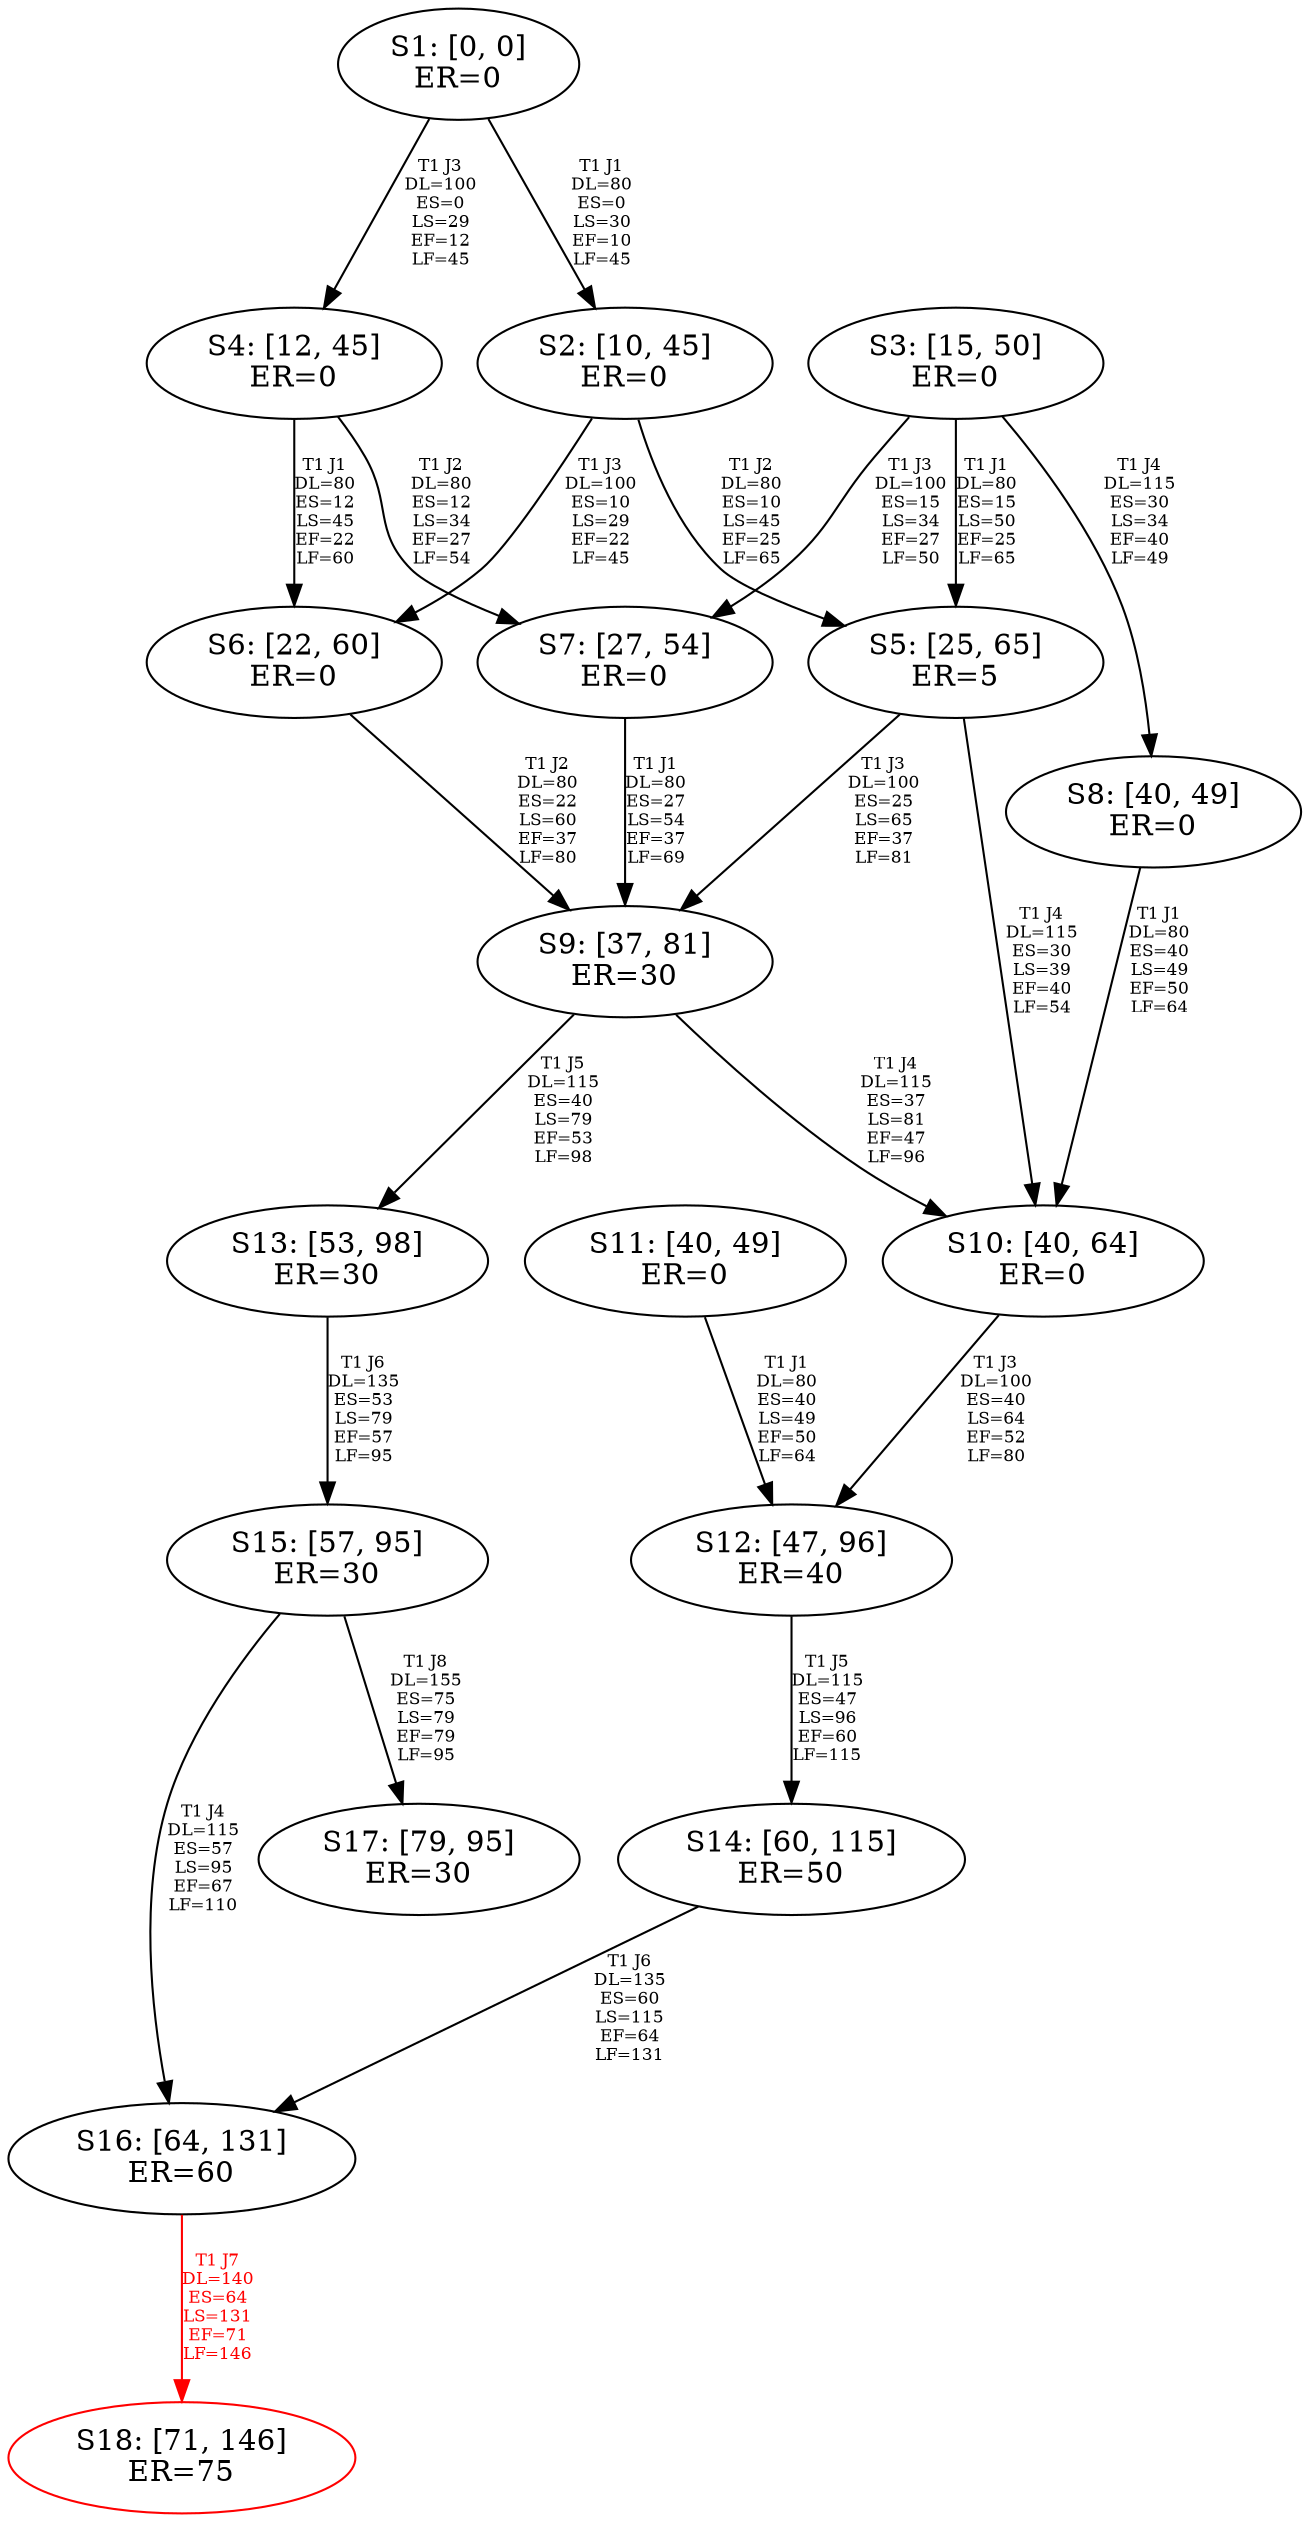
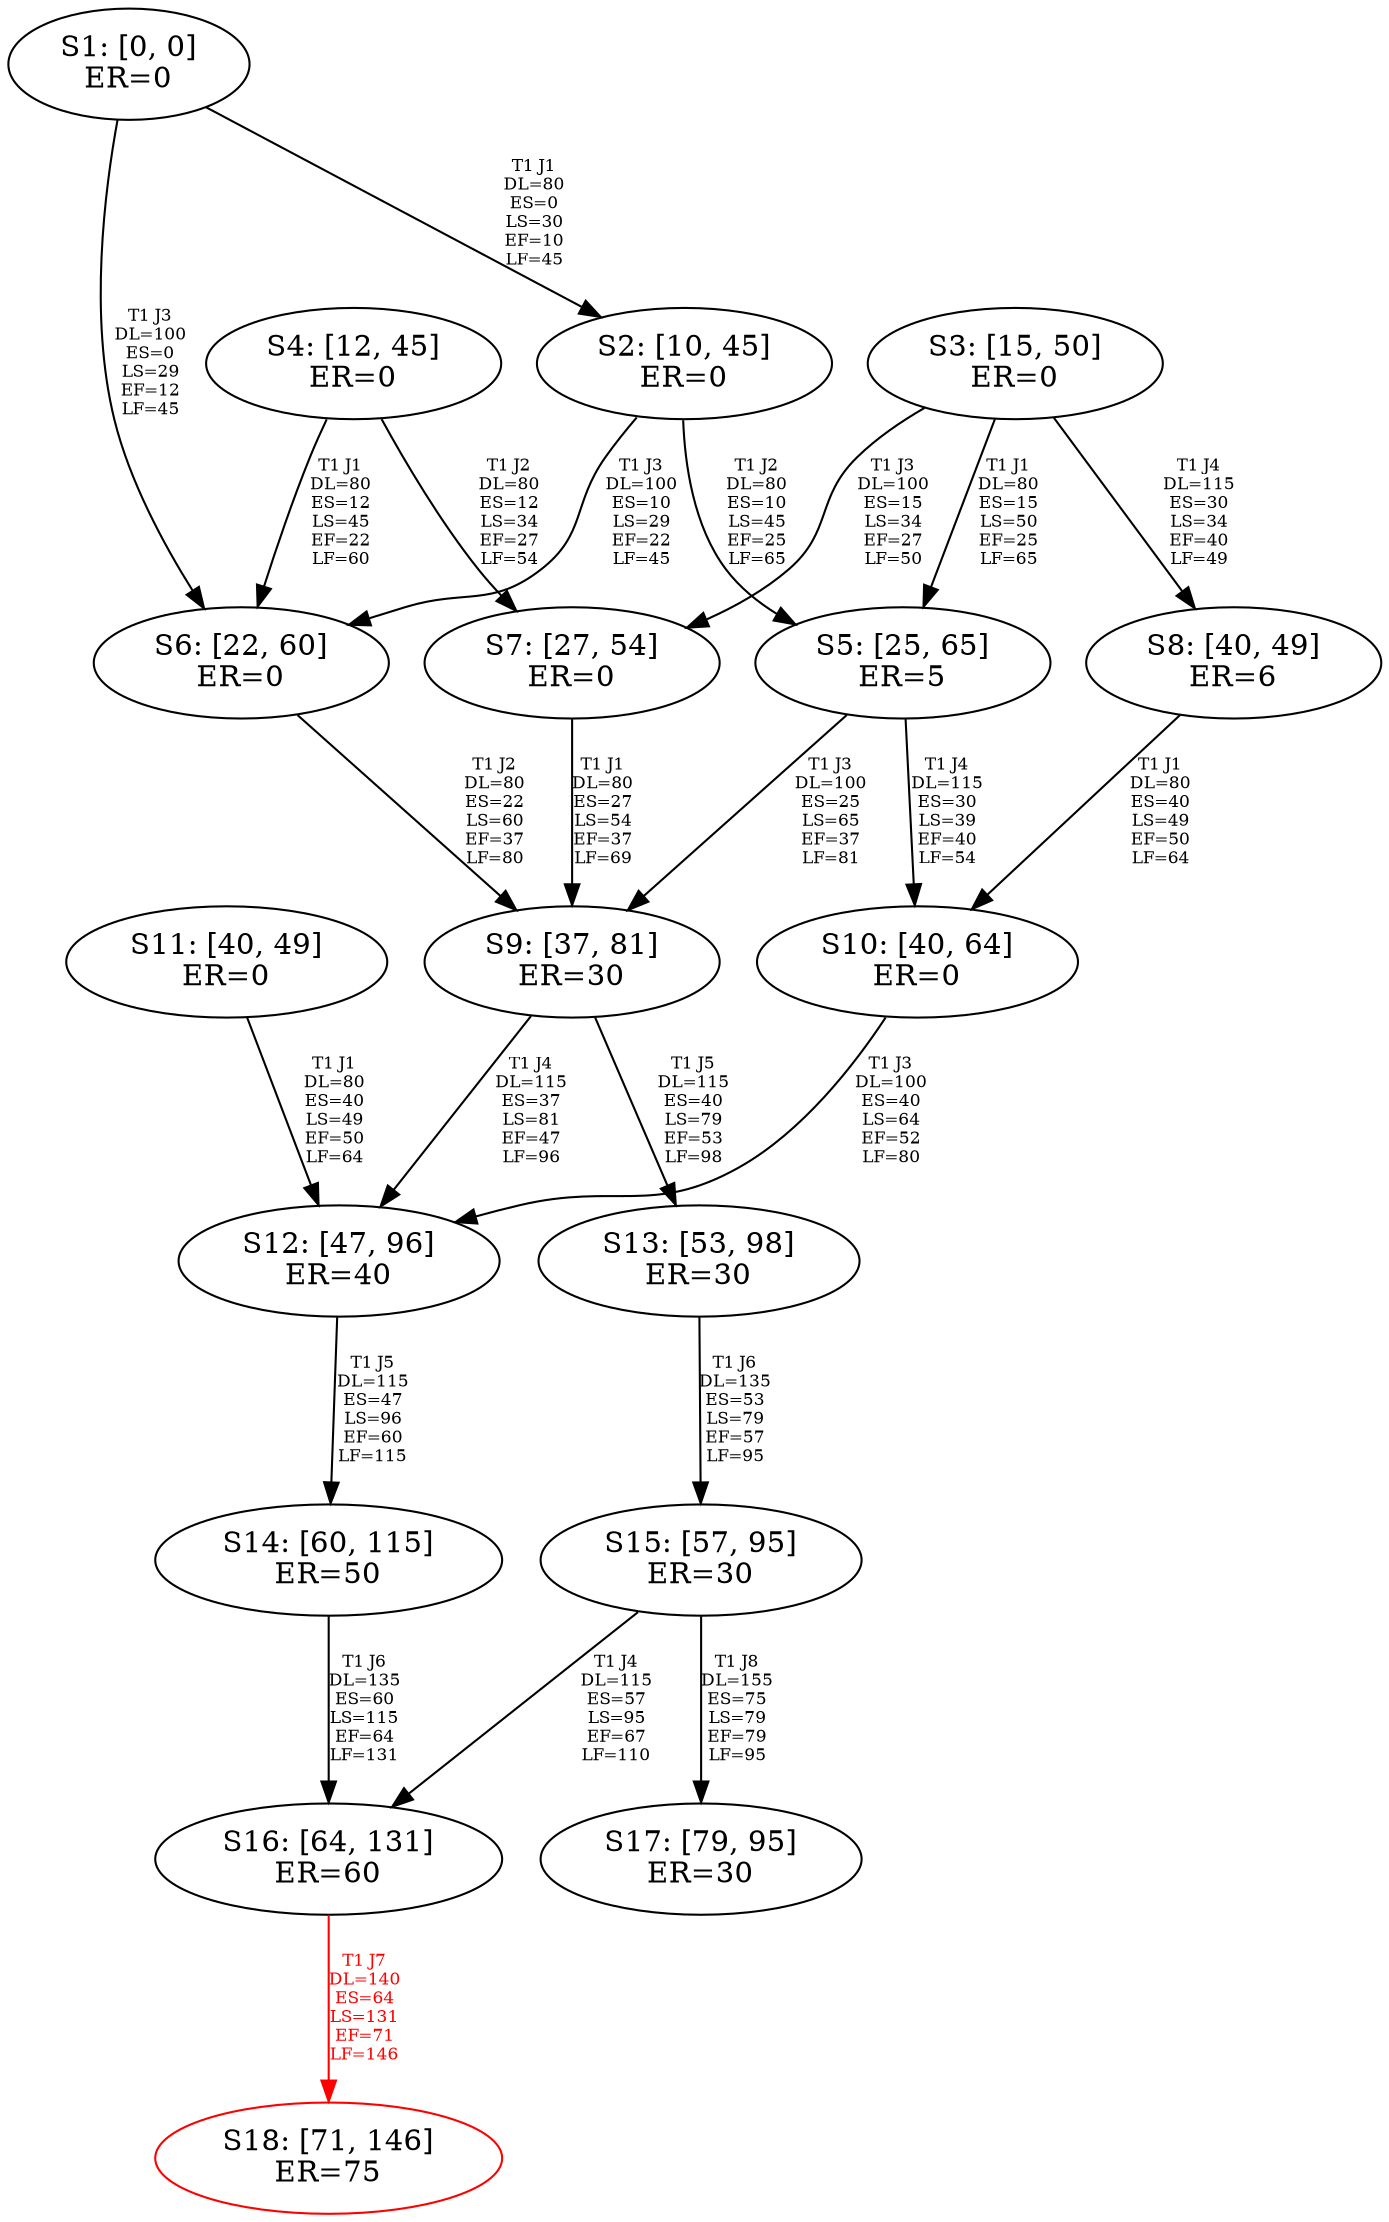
edge "S1: [0, 0] ER=0" -> "S4: [12, 45] ER=0": now "S1: [0, 0] ER=0" -> "S6: [22, 60] ER=0"
node "S8: [40, 49] ER=0": label "S8: [40, 49] ER=0" -> "S8: [40, 49] ER=6"
edge "S9: [37, 81] ER=30" -> "S10: [40, 64] ER=0": now "S9: [37, 81] ER=30" -> "S12: [47, 96] ER=40"
